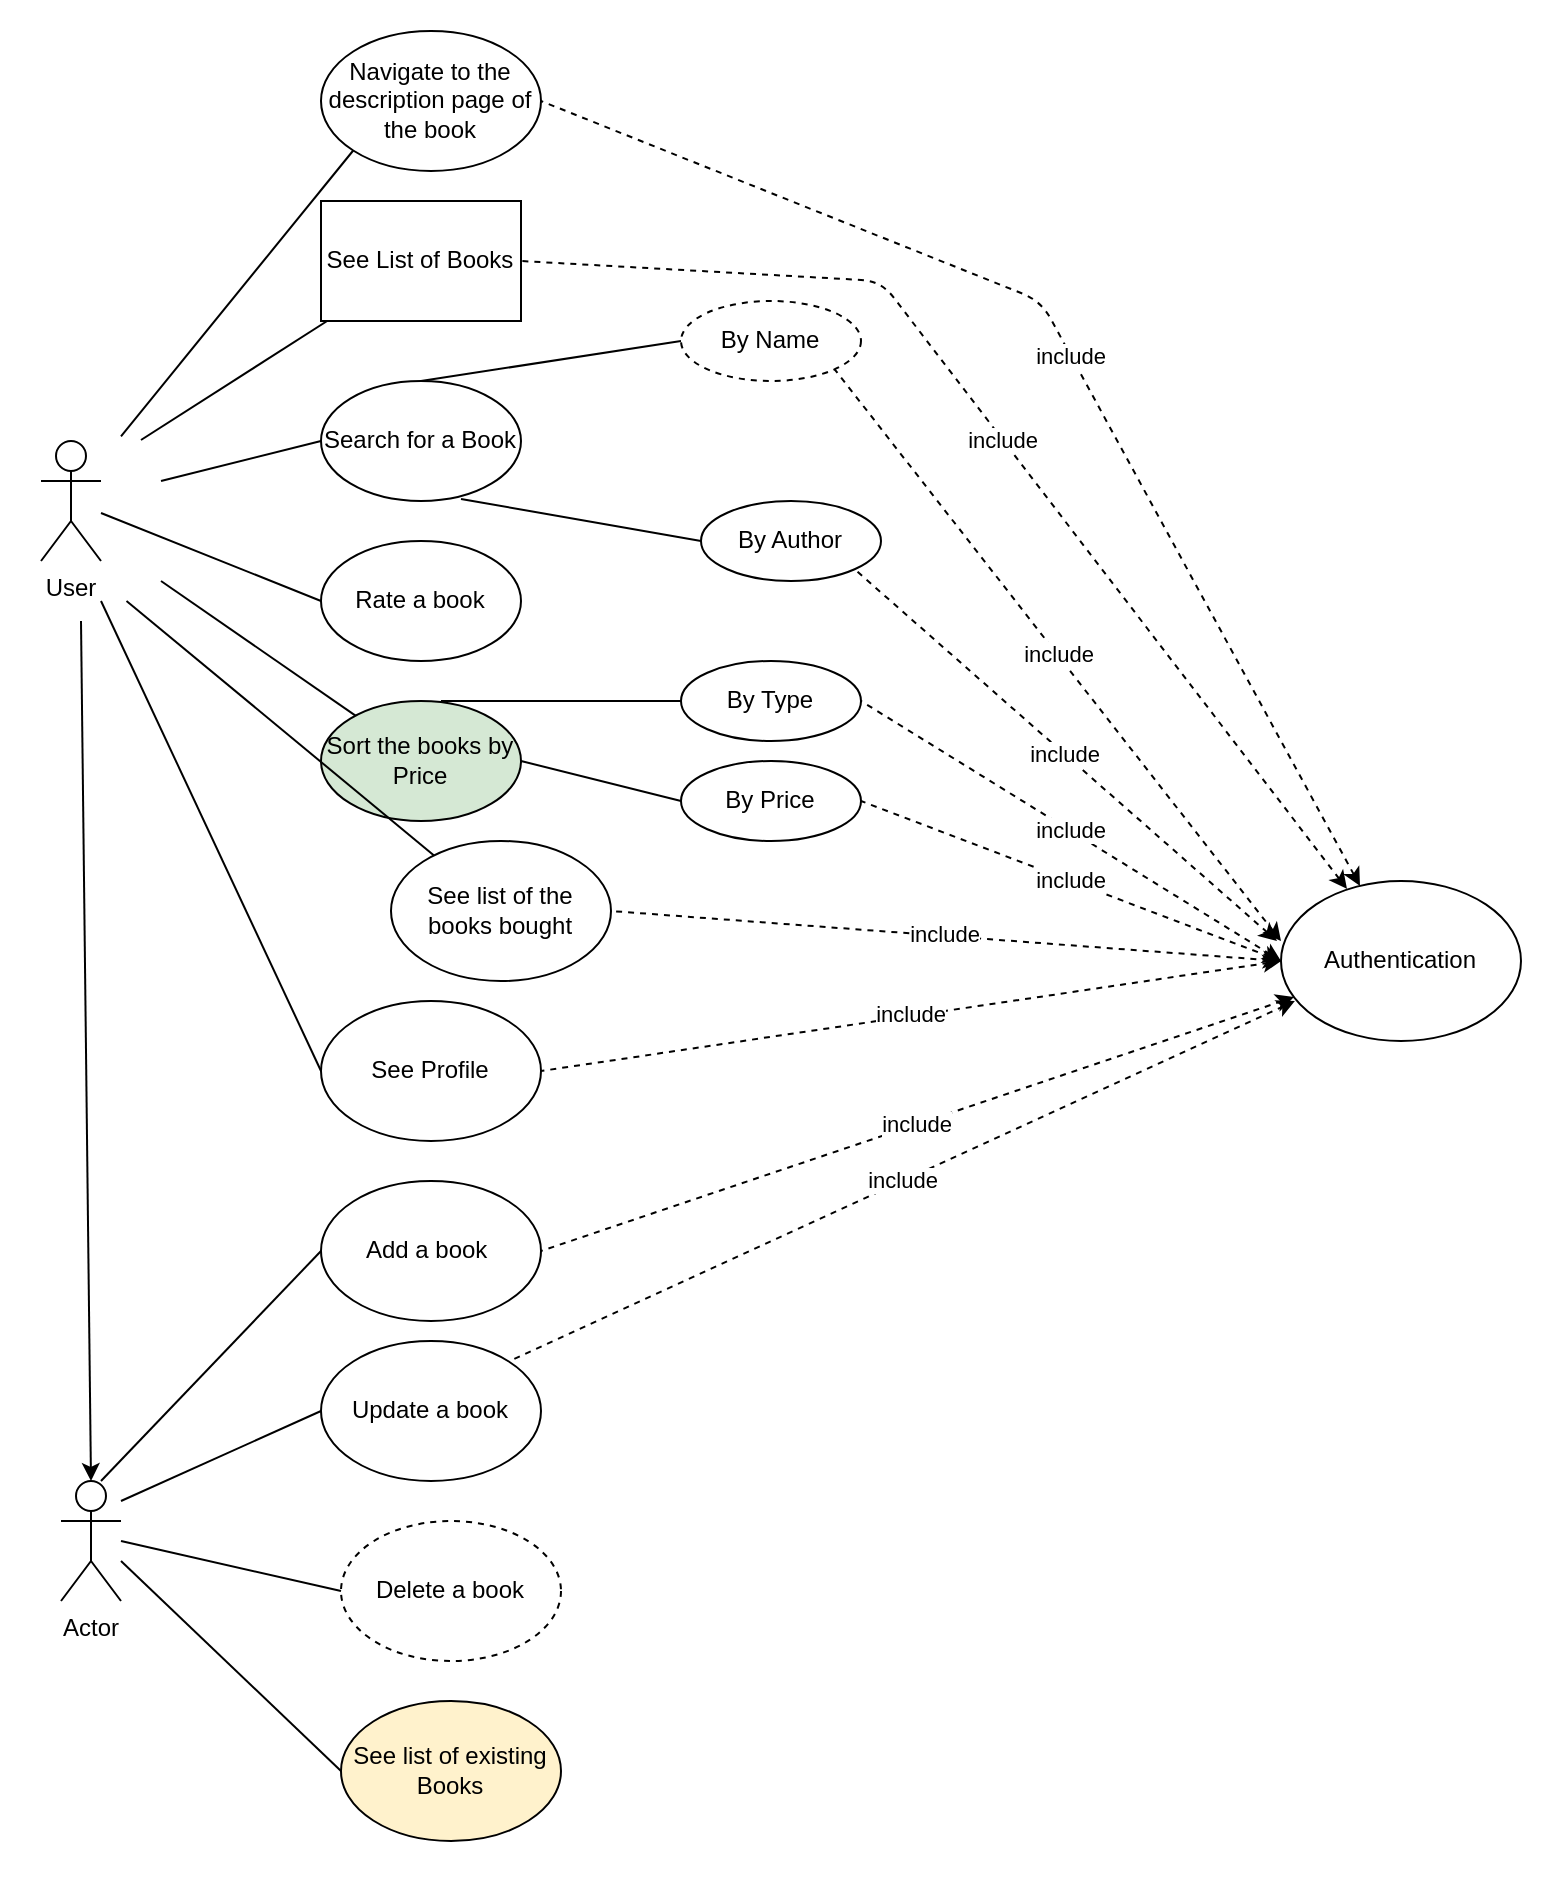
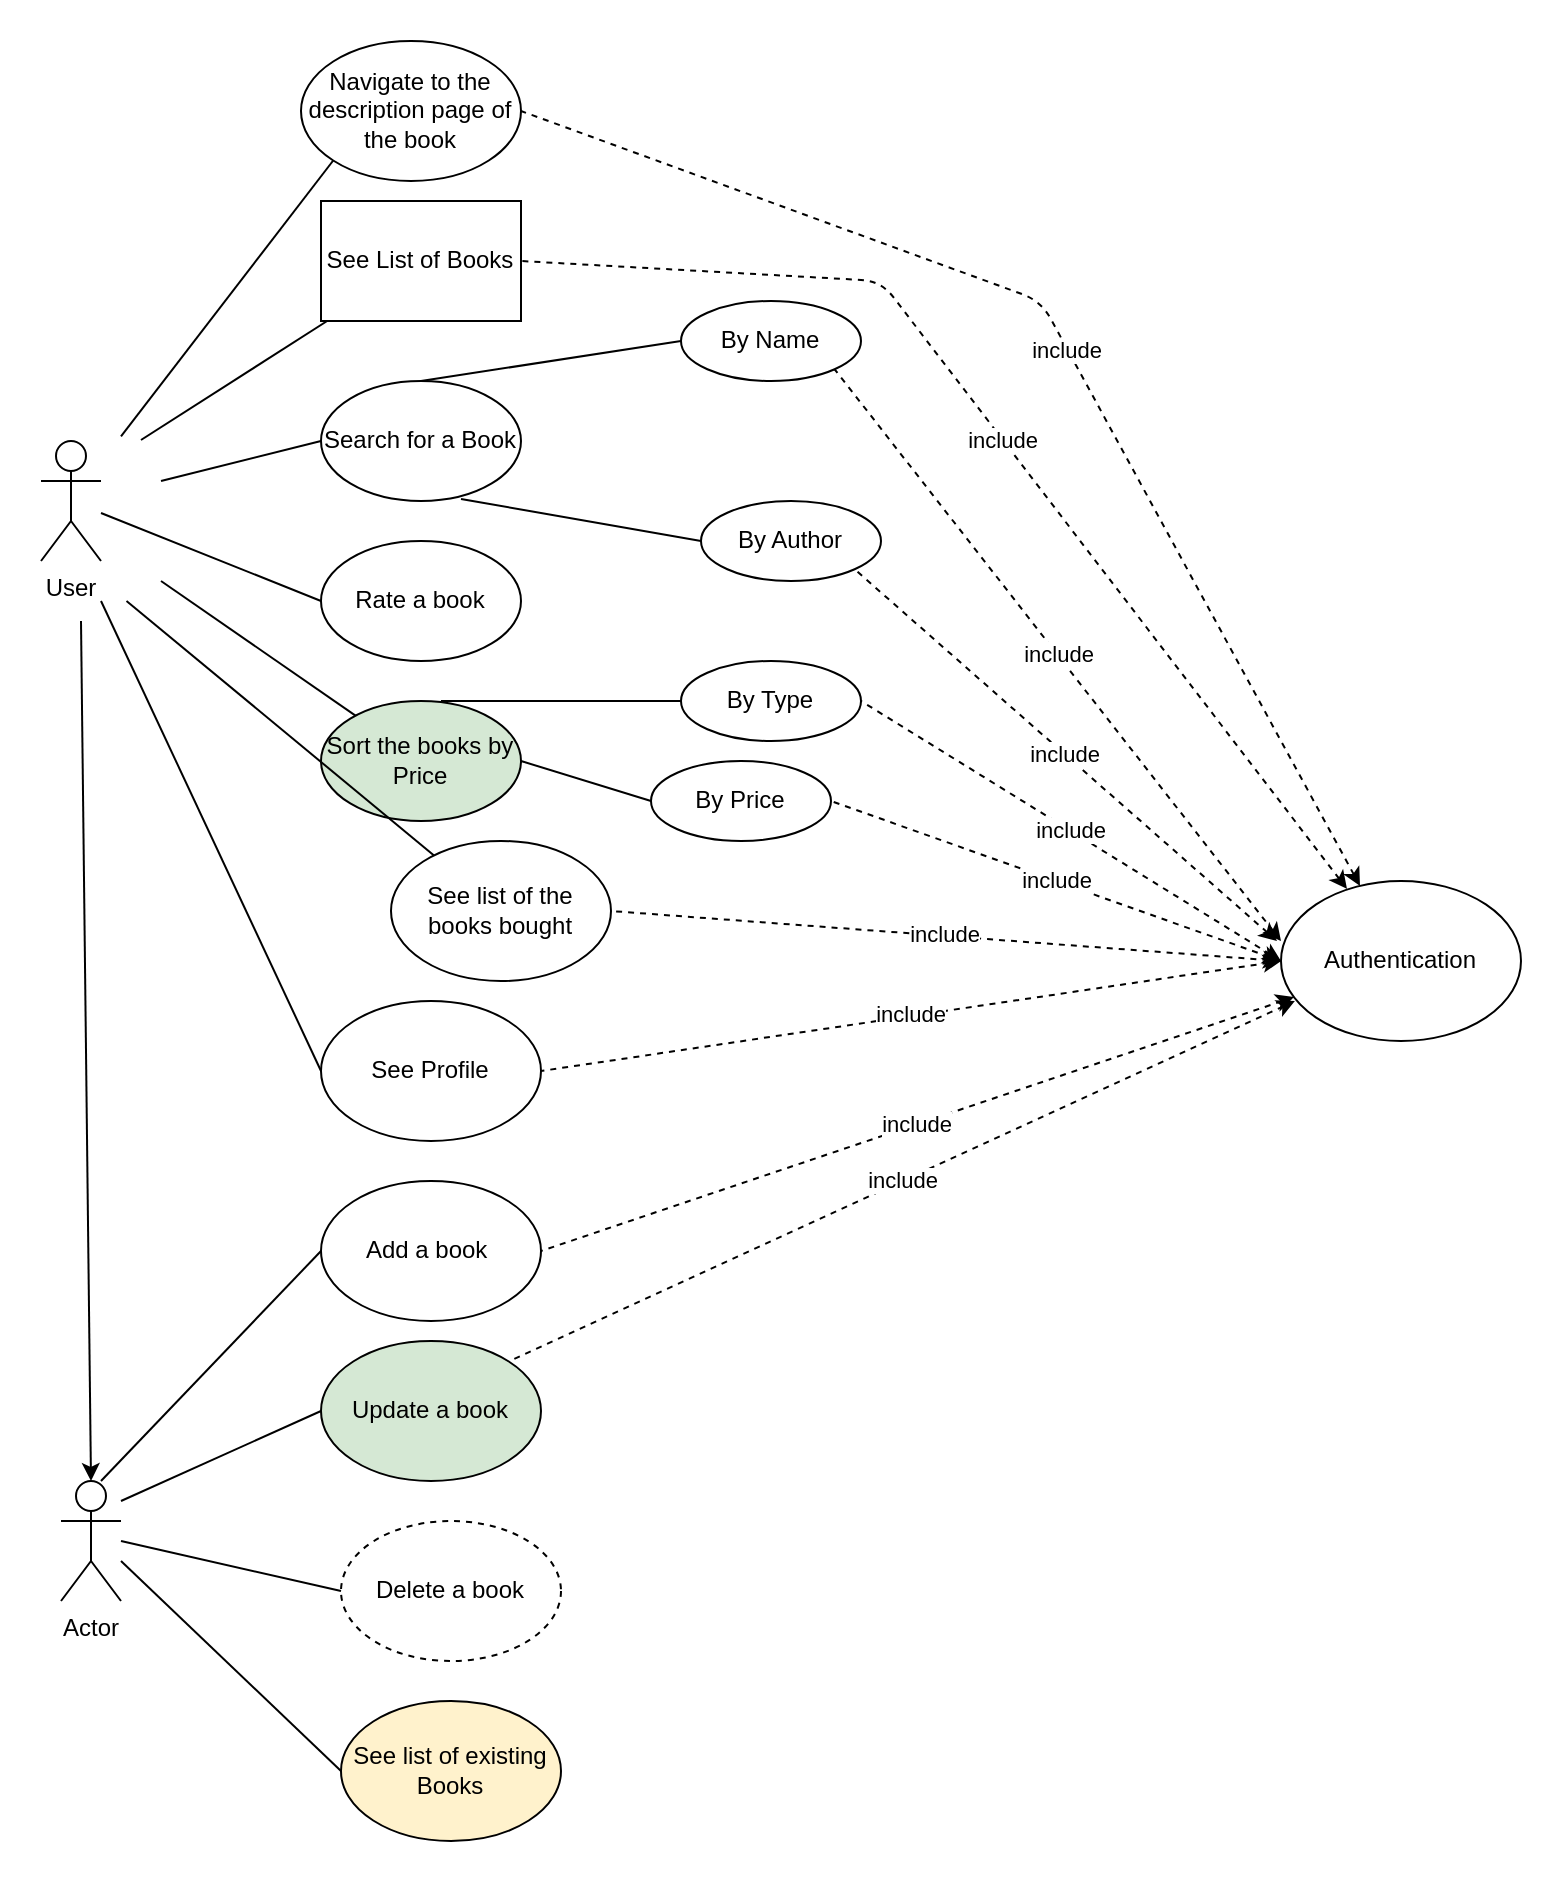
node "Navigate to the description page of the book": moved (431, 101) -> (411, 111)
node "By Name": style dashed -> solid
node "By Price": moved (771, 801) -> (741, 801)
node "Update a book": fillcolor #ffffff -> #d5e8d4
